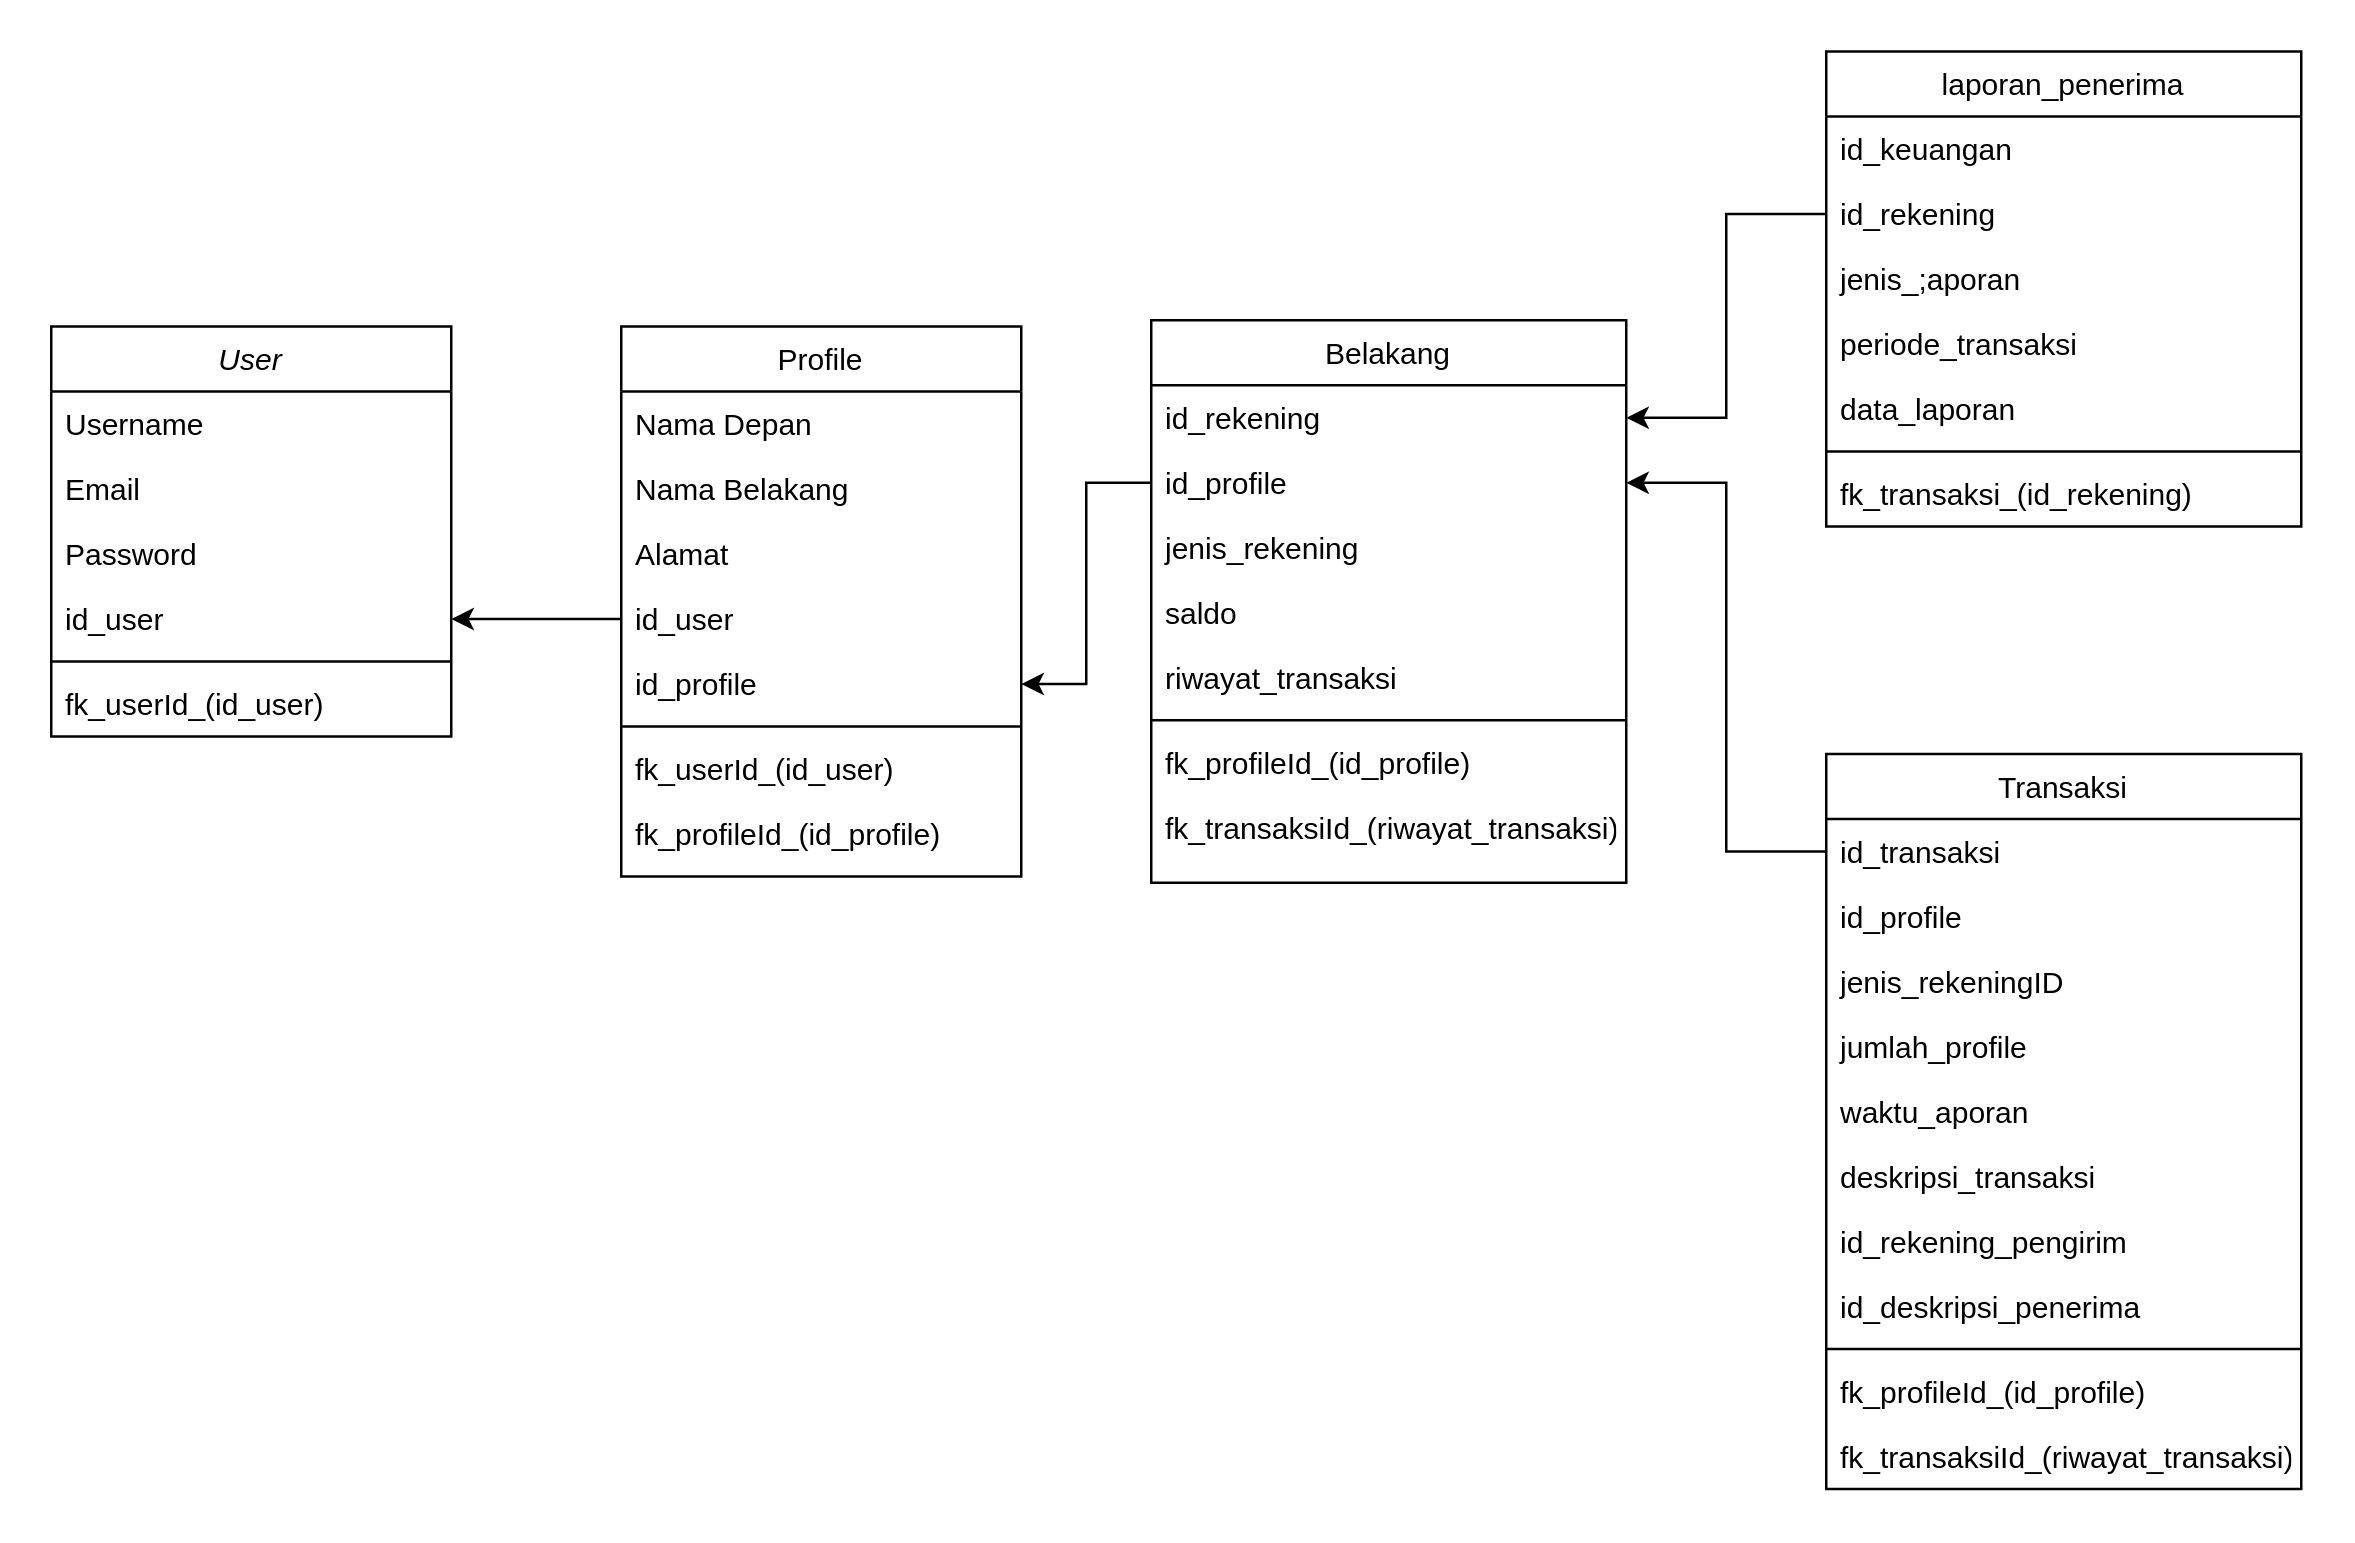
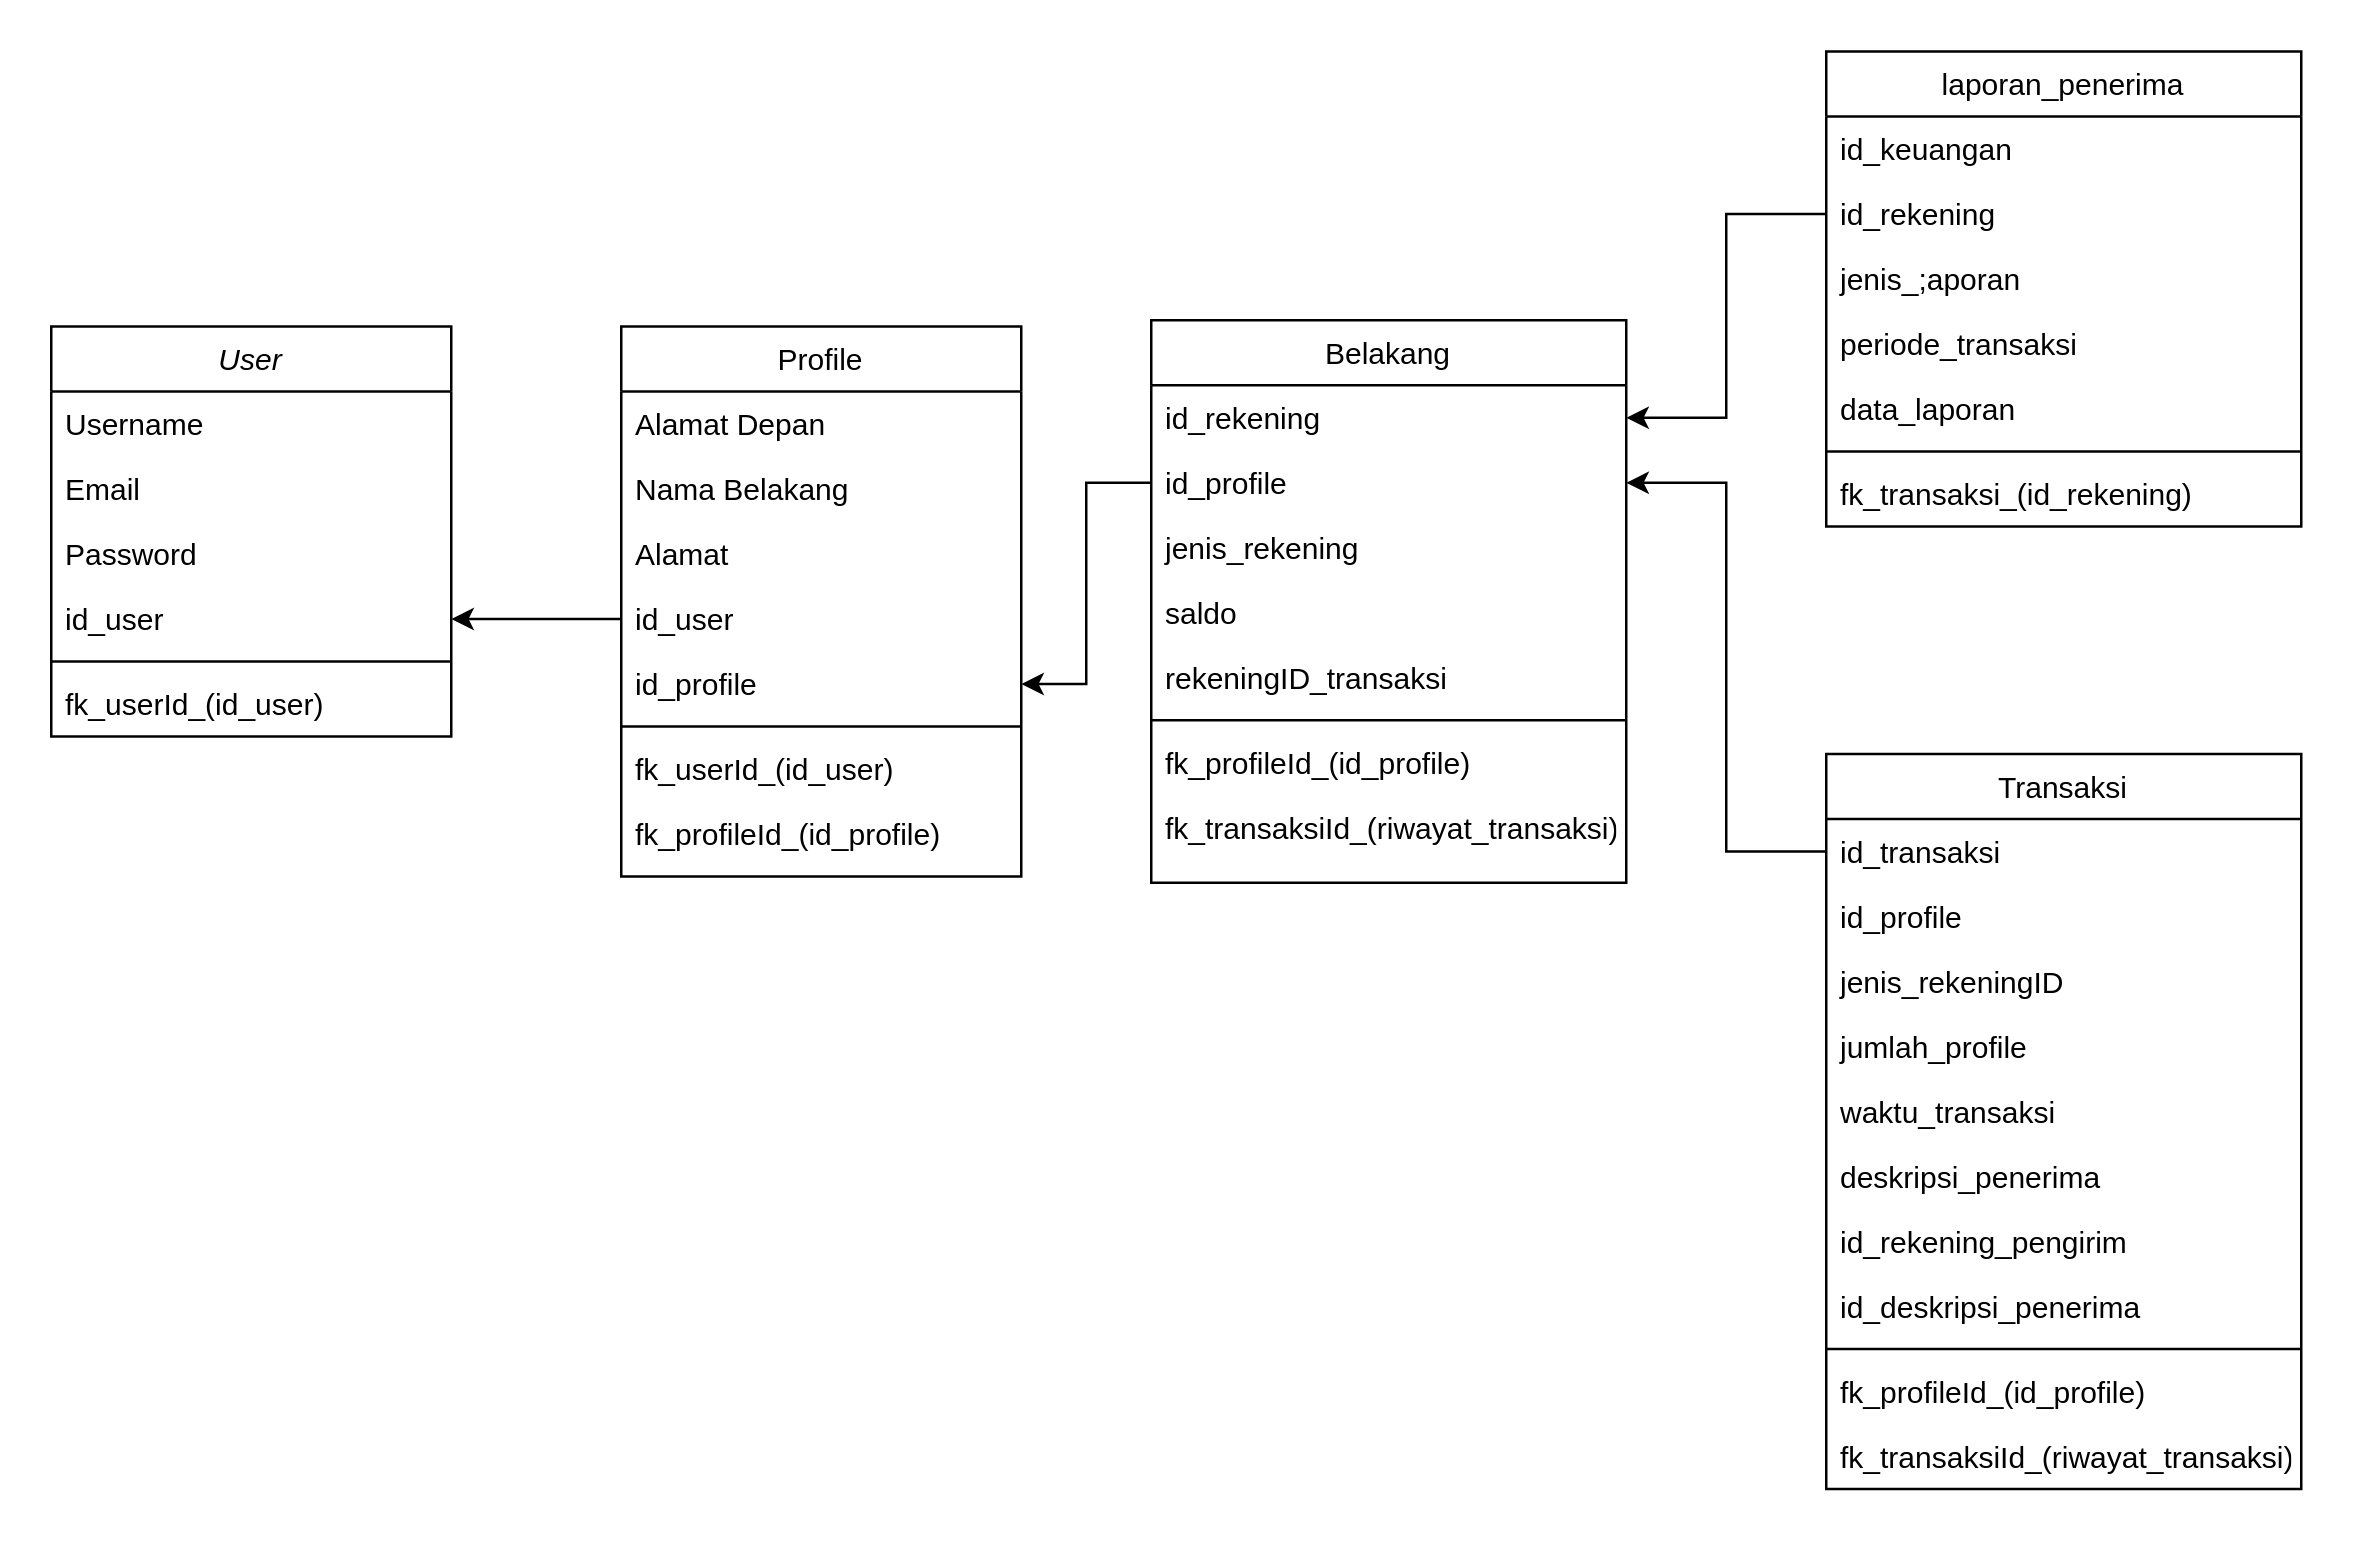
node "Nama Depan": label "Nama Depan" -> "Alamat Depan"
node "riwayat_transaksi": label "riwayat_transaksi" -> "rekeningID_transaksi"
node "waktu_aporan": label "waktu_aporan" -> "waktu_transaksi"
node "deskripsi_transaksi": label "deskripsi_transaksi" -> "deskripsi_penerima"
